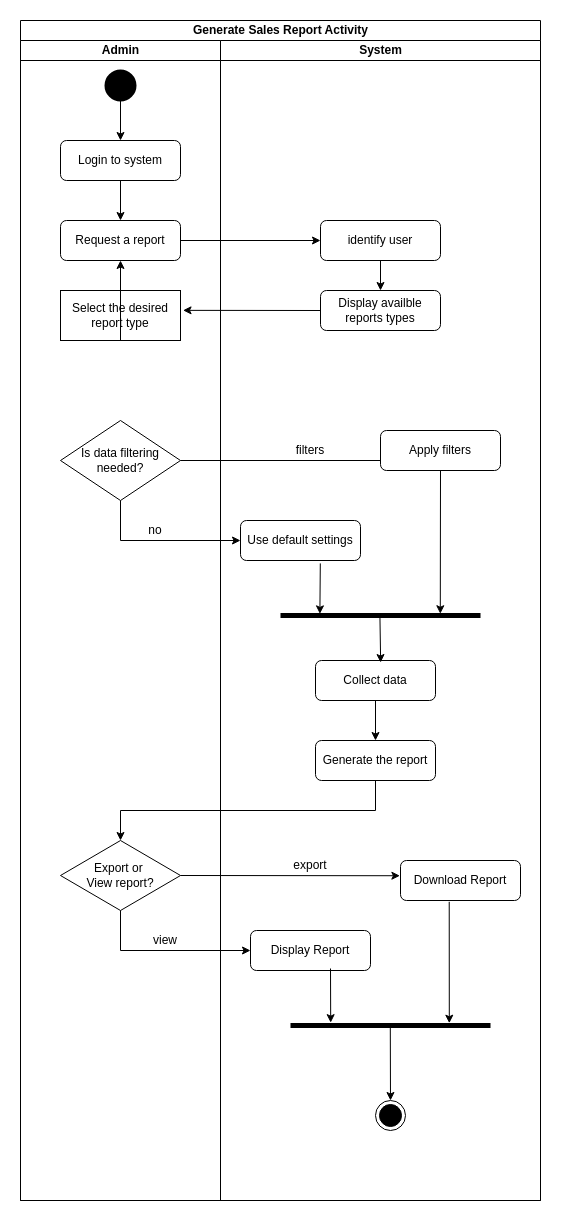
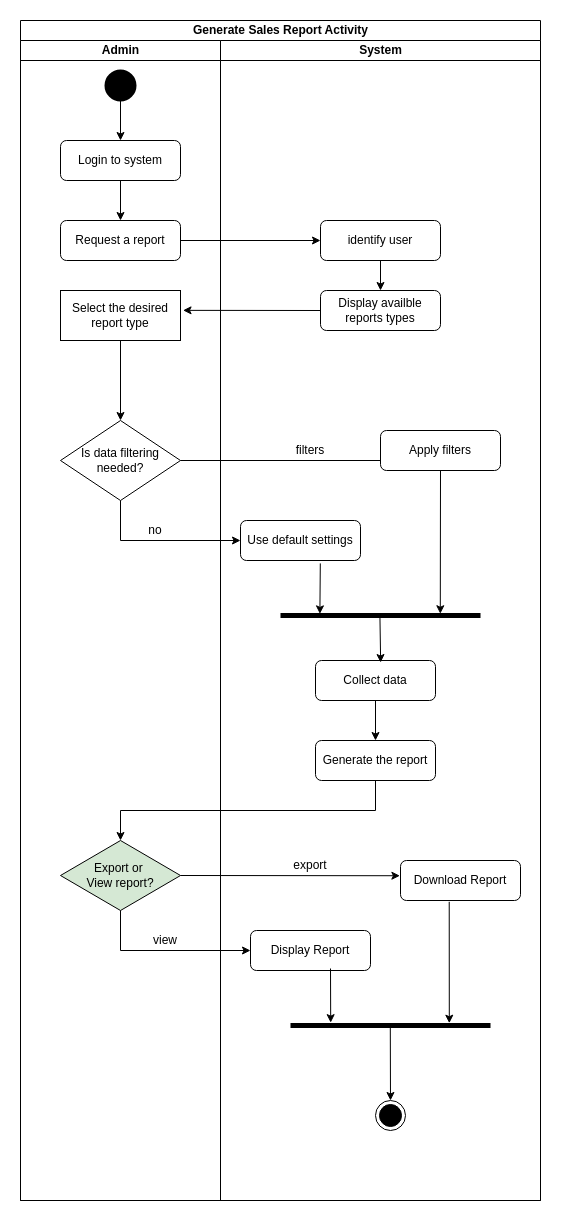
edge "Select the desired report type" -> "Request a report": now "Select the desired report type" -> "Is data filtering needed?"
node "Export or View report?": fillcolor #ffffff -> #d5e8d4
